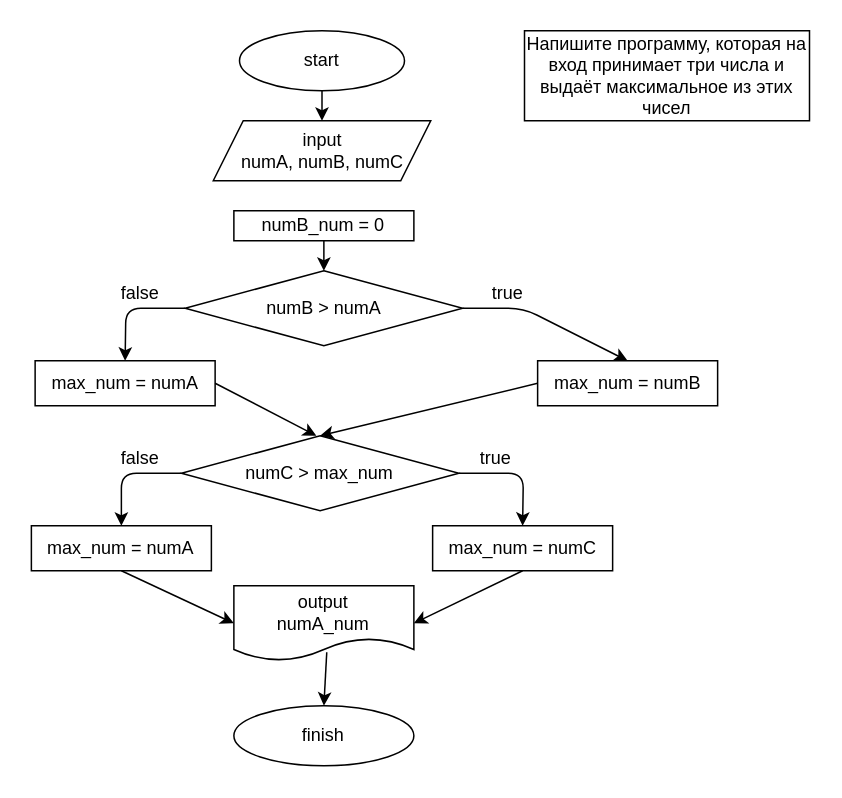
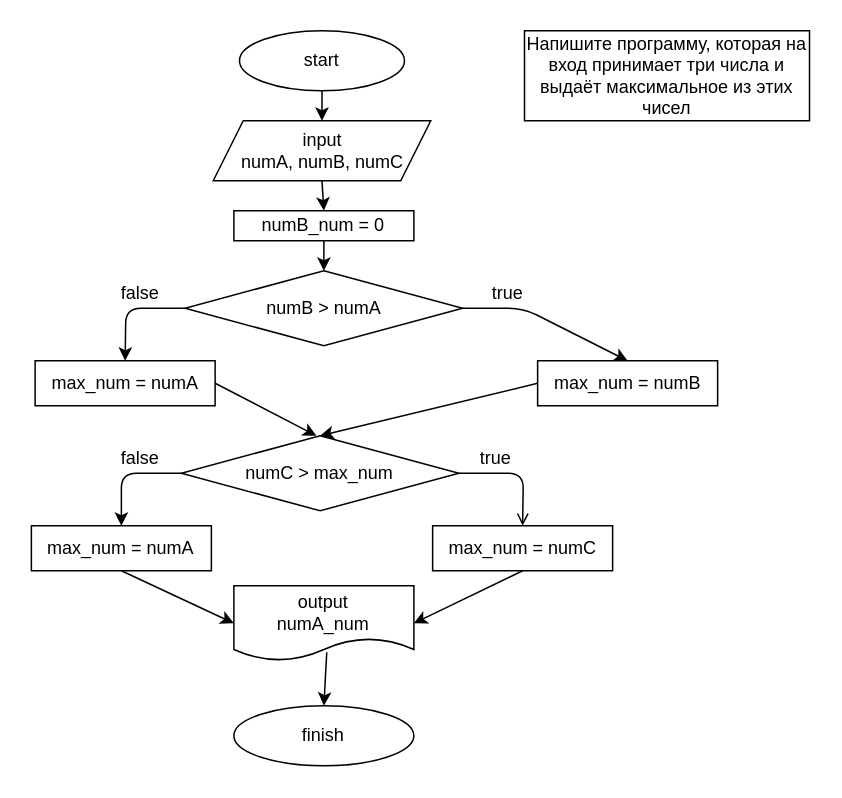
edge "input numA, numB, numC" -> "numB_num = 0": added
edge "numC > max_num" -> "max_num = numC": arrowhead classic -> open
